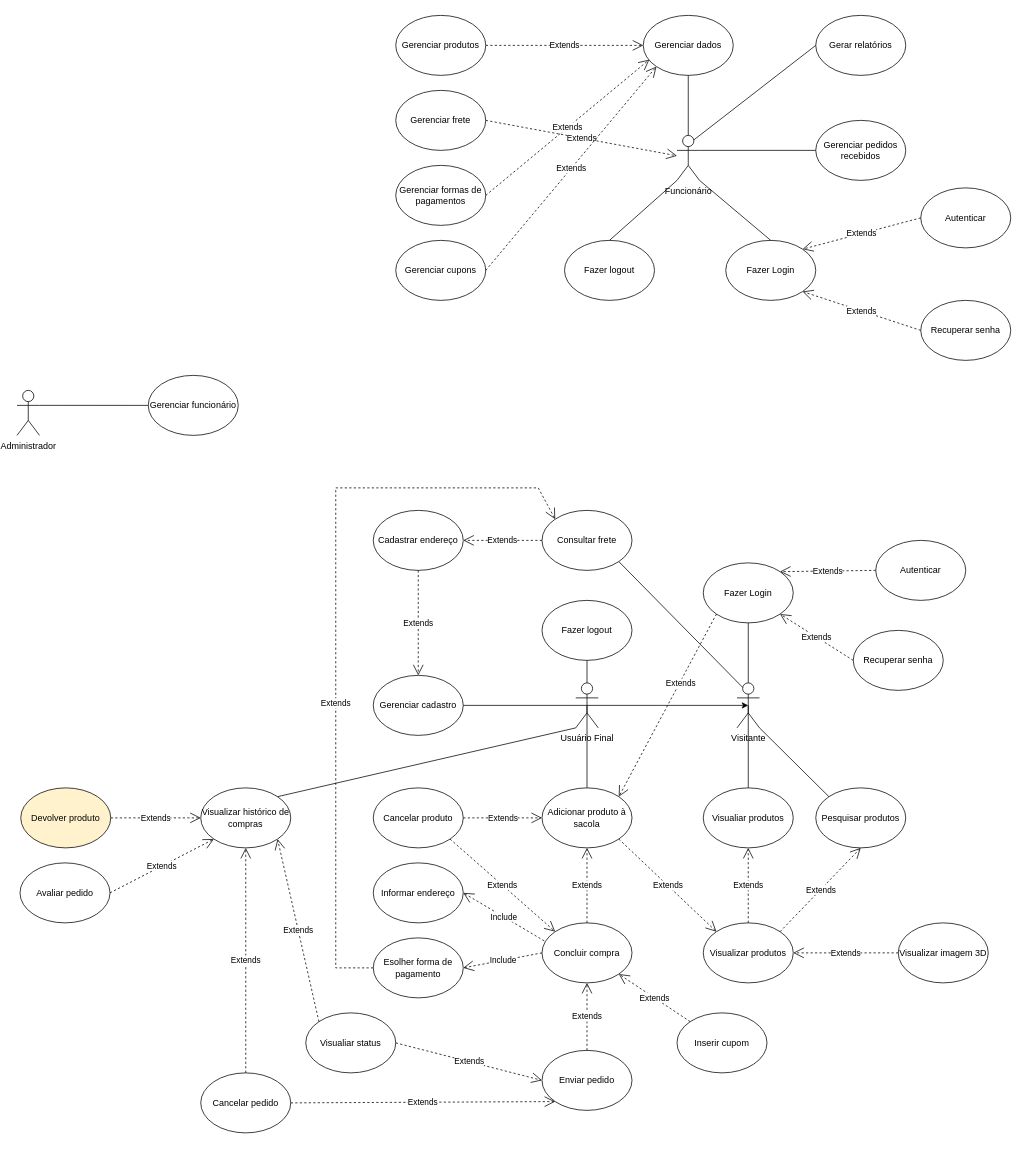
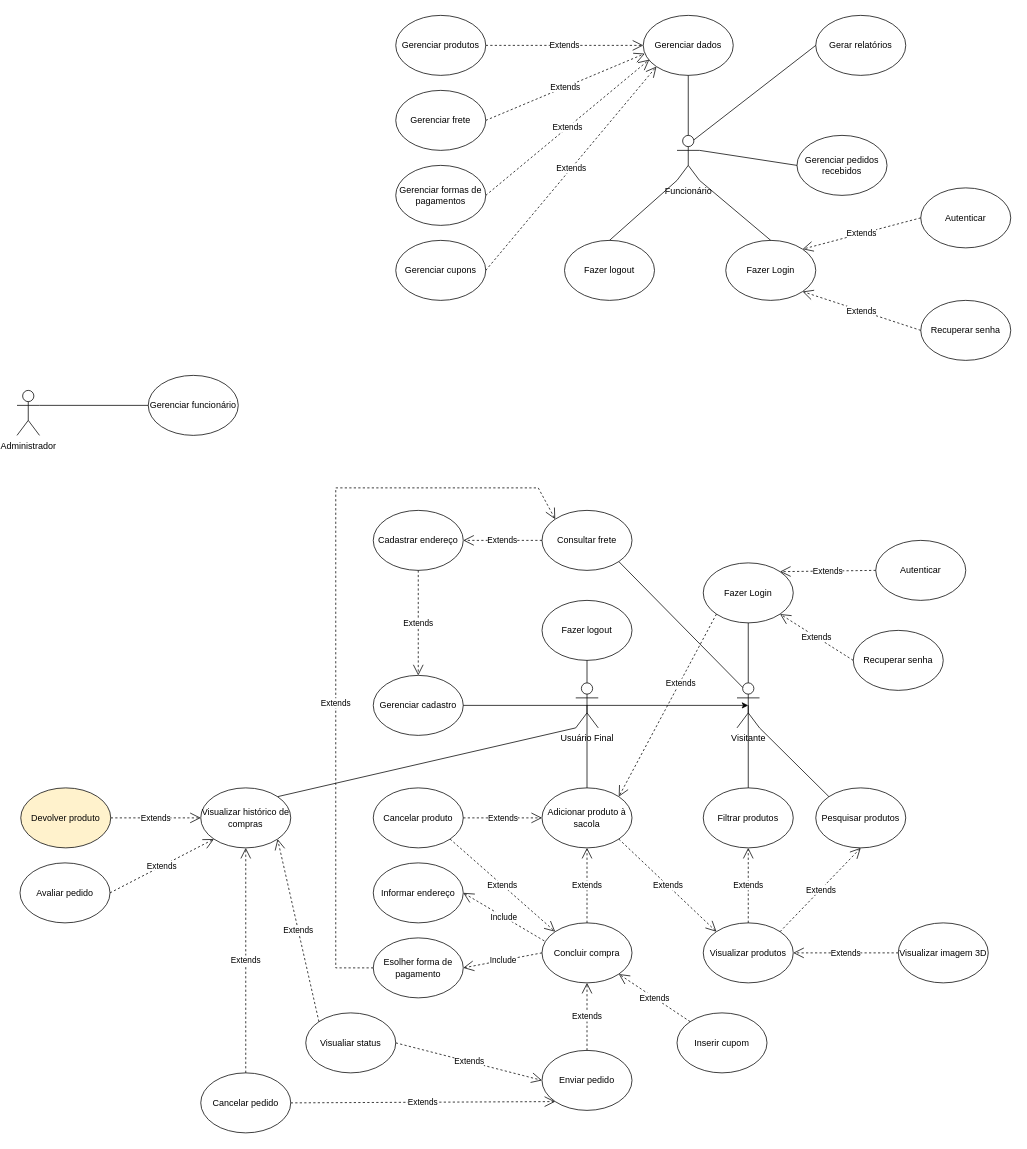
edge "Gerenciar frete" -> "Funcionário": now "Gerenciar frete" -> "Gerenciar dados"
node "Gerenciar pedidos recebidos": moved (861, 150) -> (842, 165)
node "Visualiar produtos": label "Visualiar produtos" -> "Filtrar produtos"
